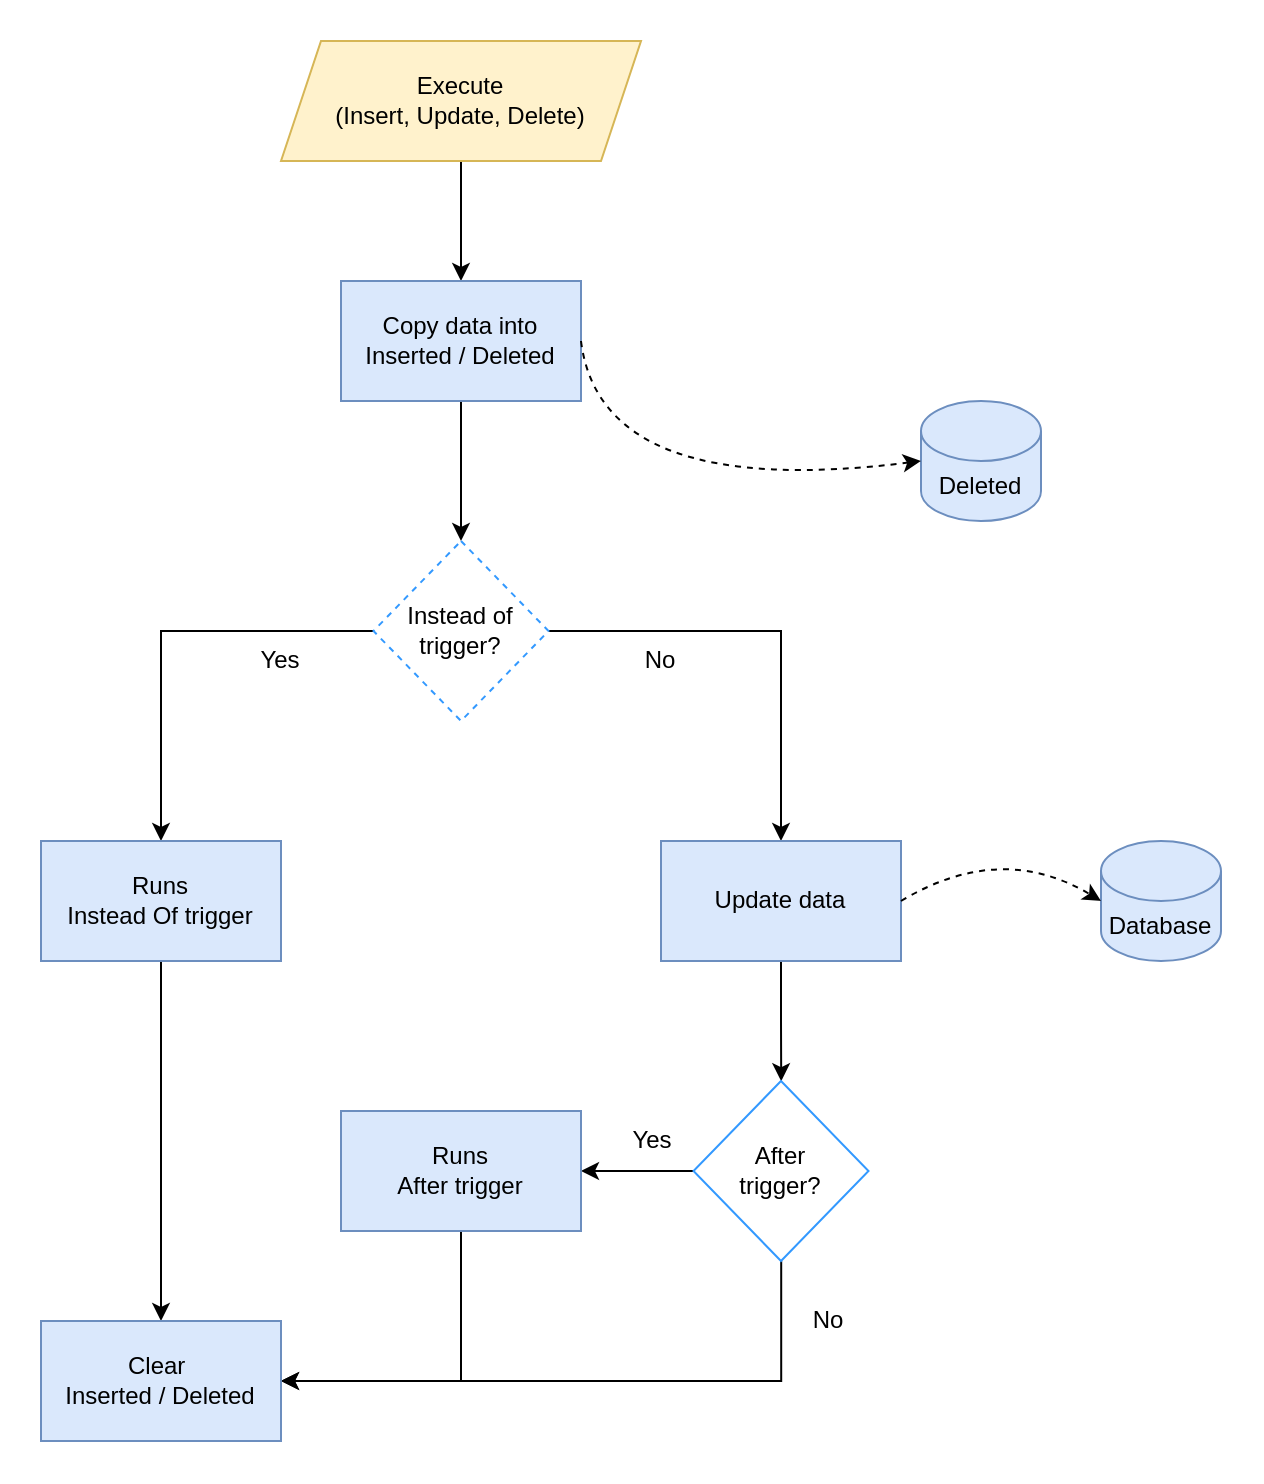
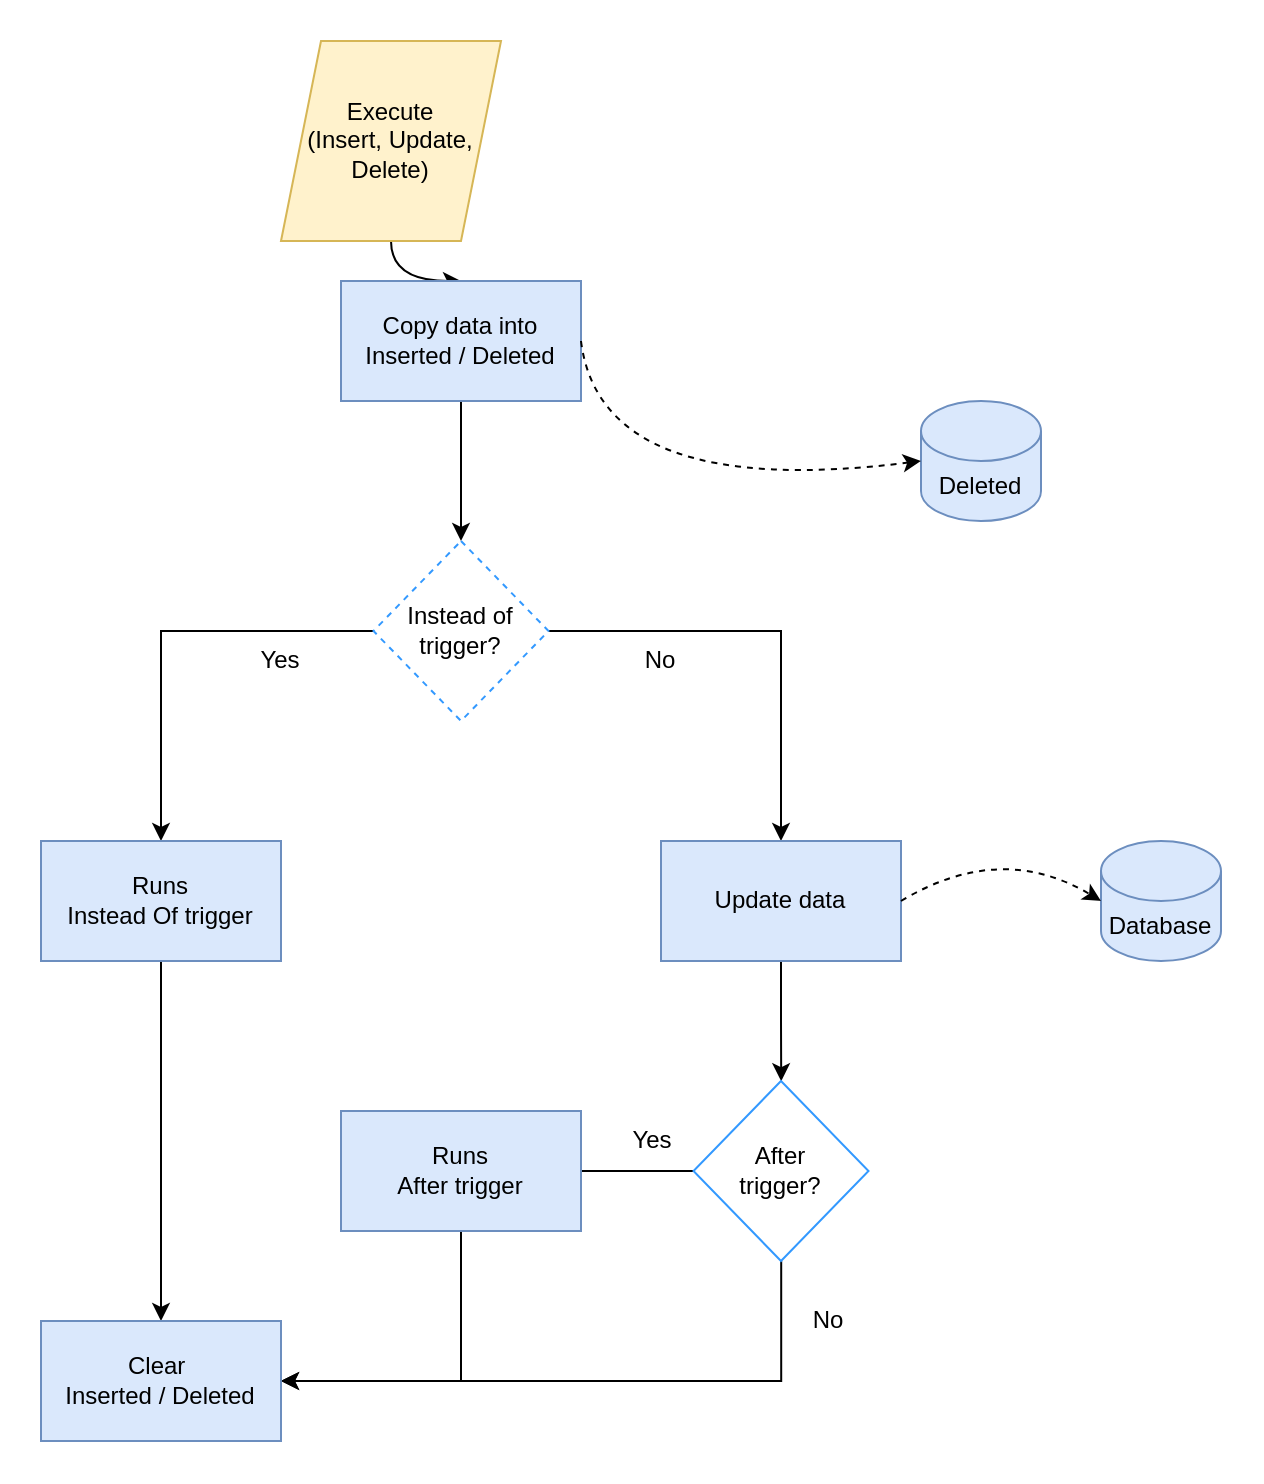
node "Execute (Insert, Update, Delete)": size 360x120 -> 220x200
edge "After trigger?" -> "Runs After trigger": arrowhead classic -> none
